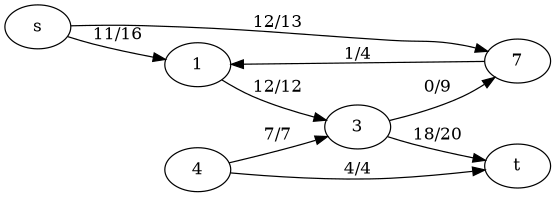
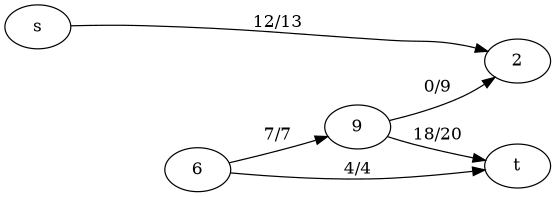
node "7": label "7" -> "2"
node "1": removed
node "3": label "3" -> "9"
node "4": label "4" -> "6"
